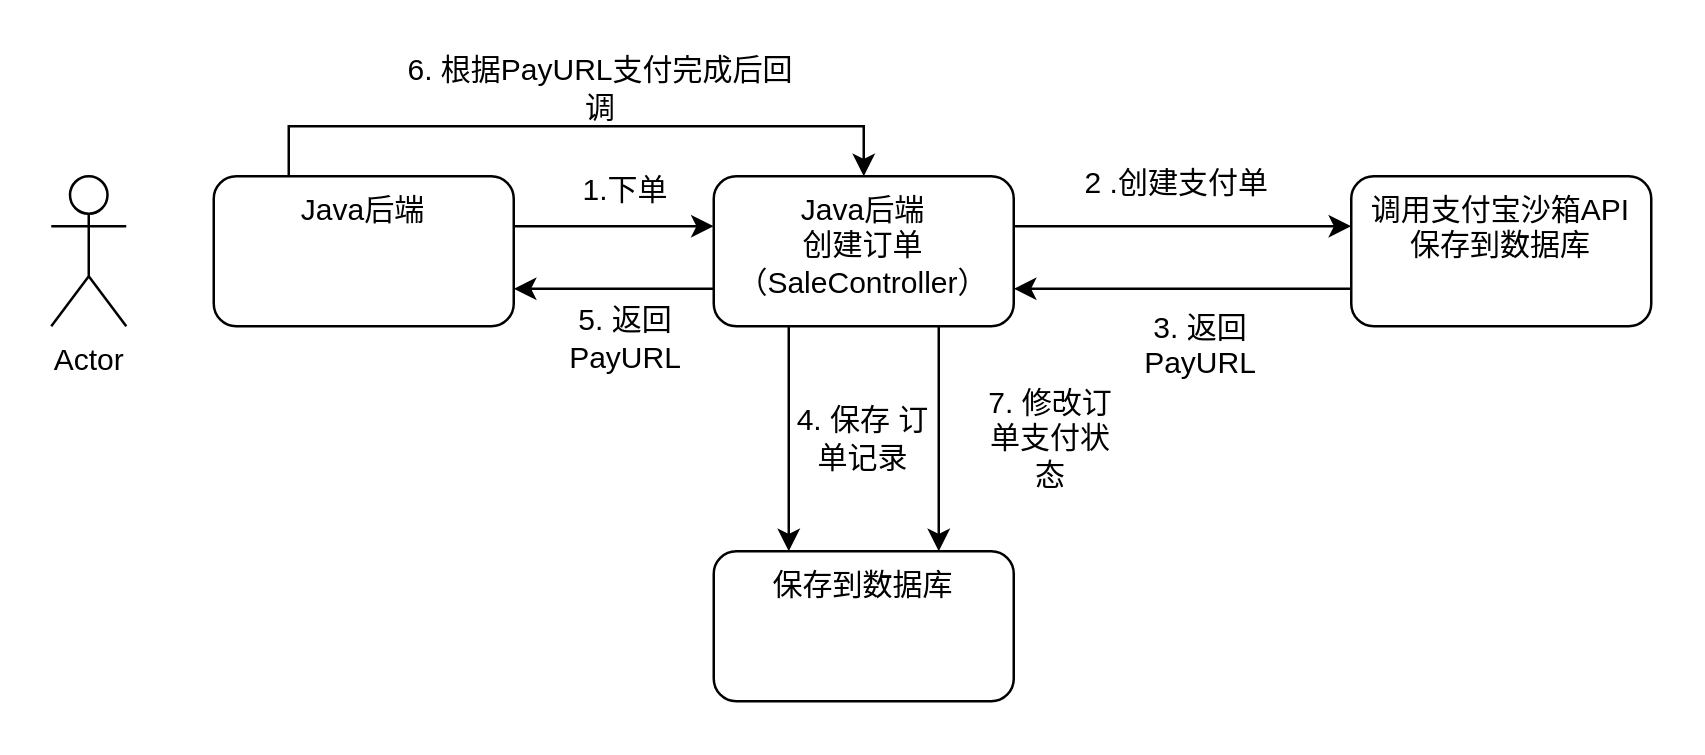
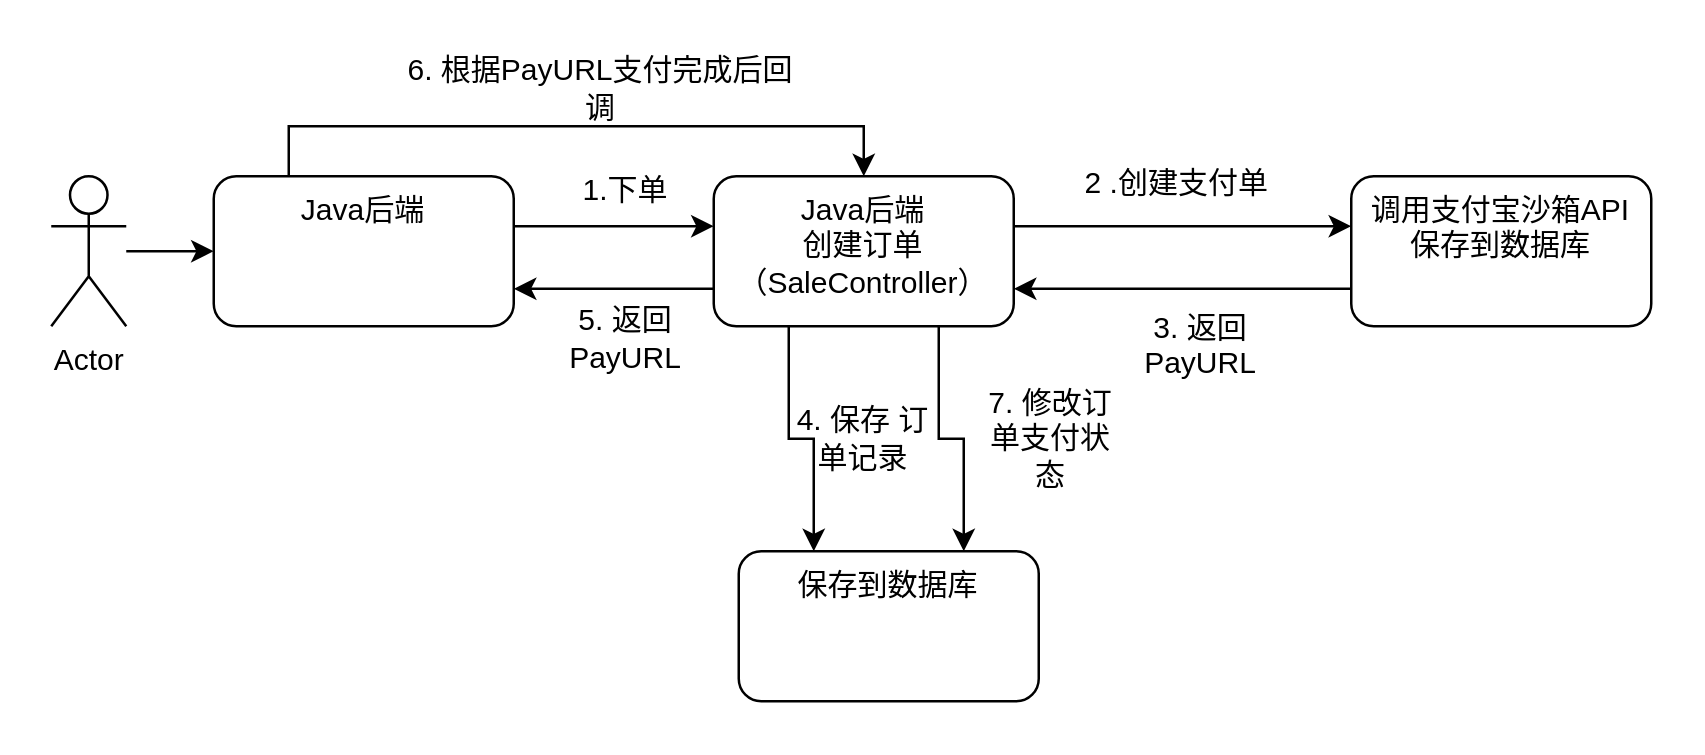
edge "Actor" -> "Java后端": added
node "保存到数据库": moved (864, 626) -> (889, 626)
